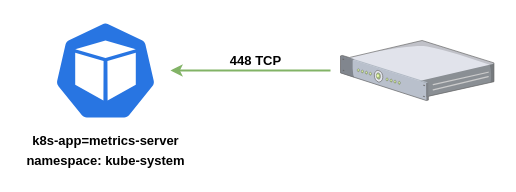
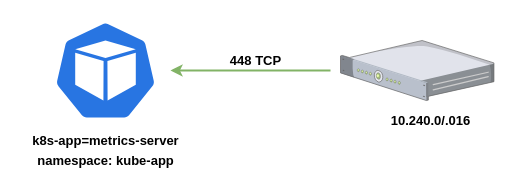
node "10.240.0/.016": added
node "namespace: kube-system": label "namespace: kube-system" -> "namespace: kube-app"
